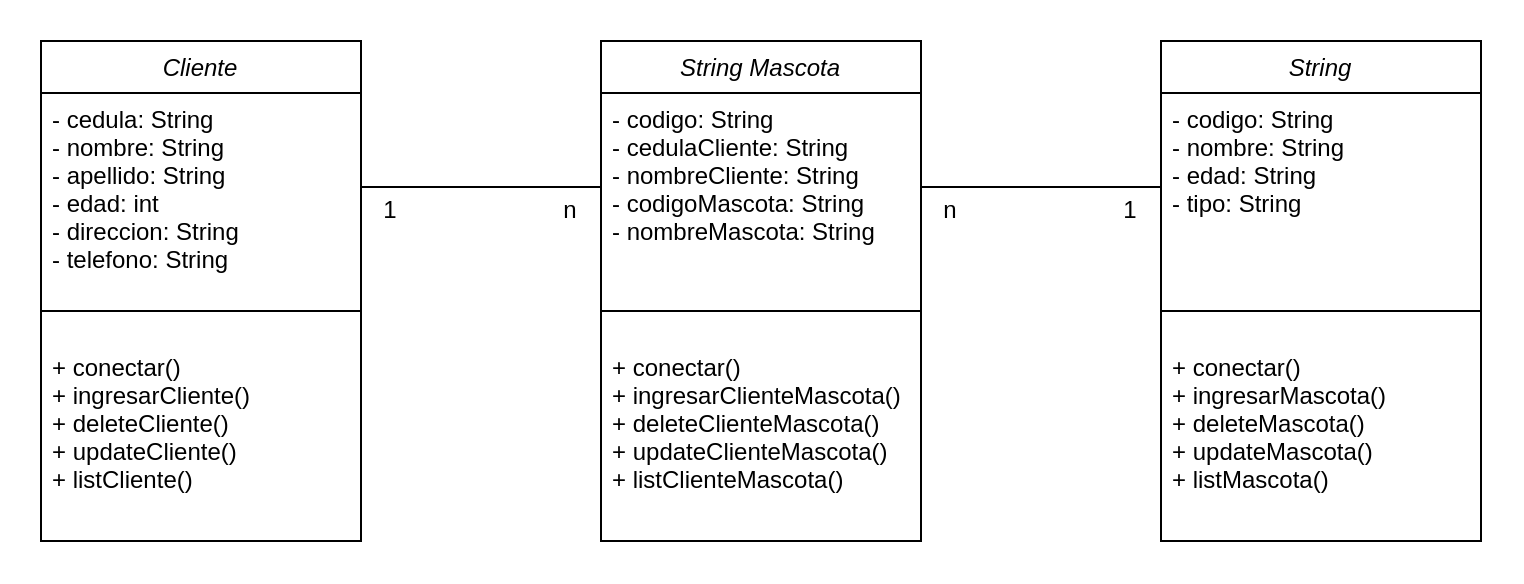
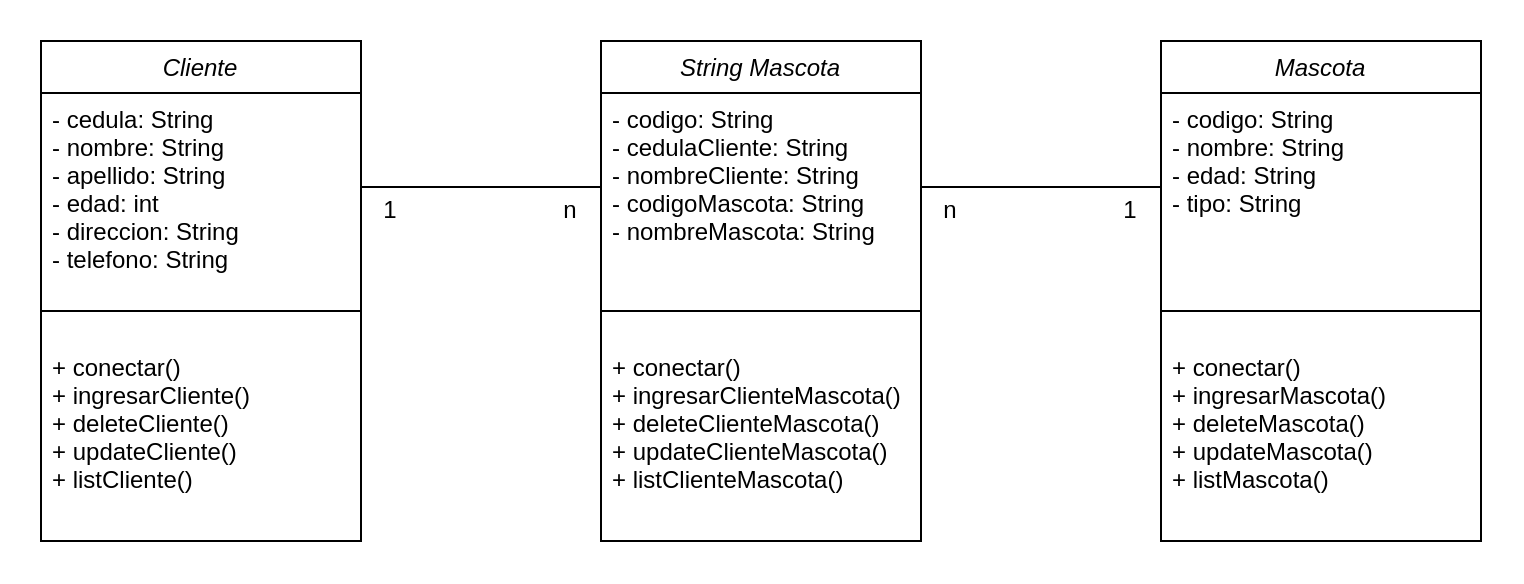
node "String": label "String" -> "Mascota"
